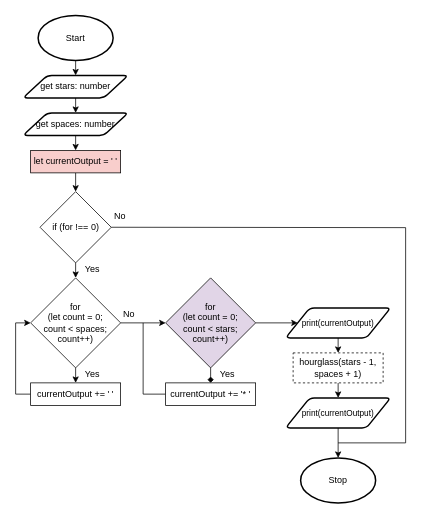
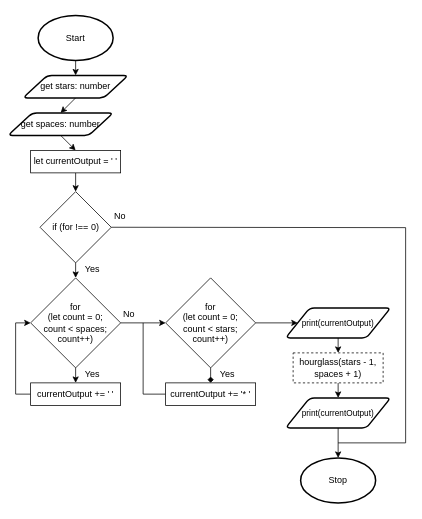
node "get spaces: number": moved (75, 124) -> (60, 124)
node "let currentOutput = ' '": fillcolor #f8cecc -> #ffffff
node "for (let count = 0; count < stars; count++)": fillcolor #e1d5e7 -> #ffffff
